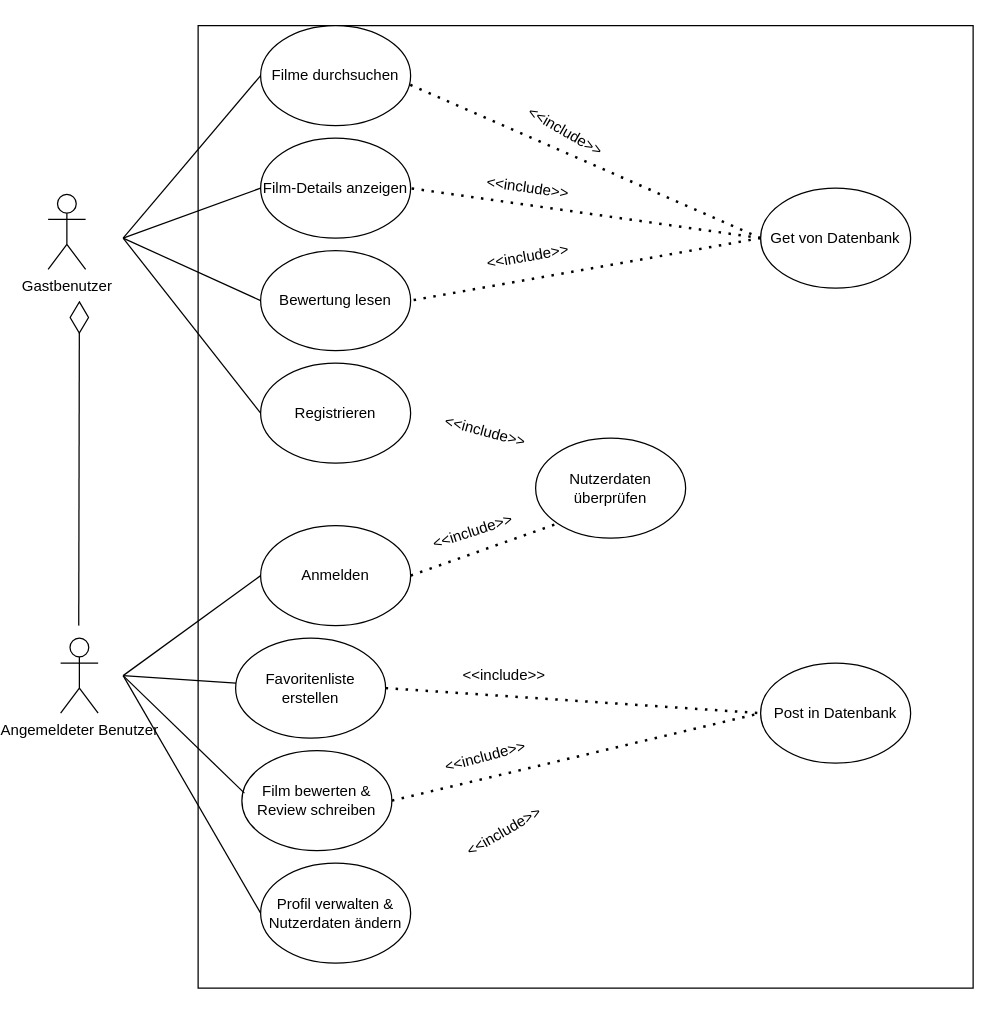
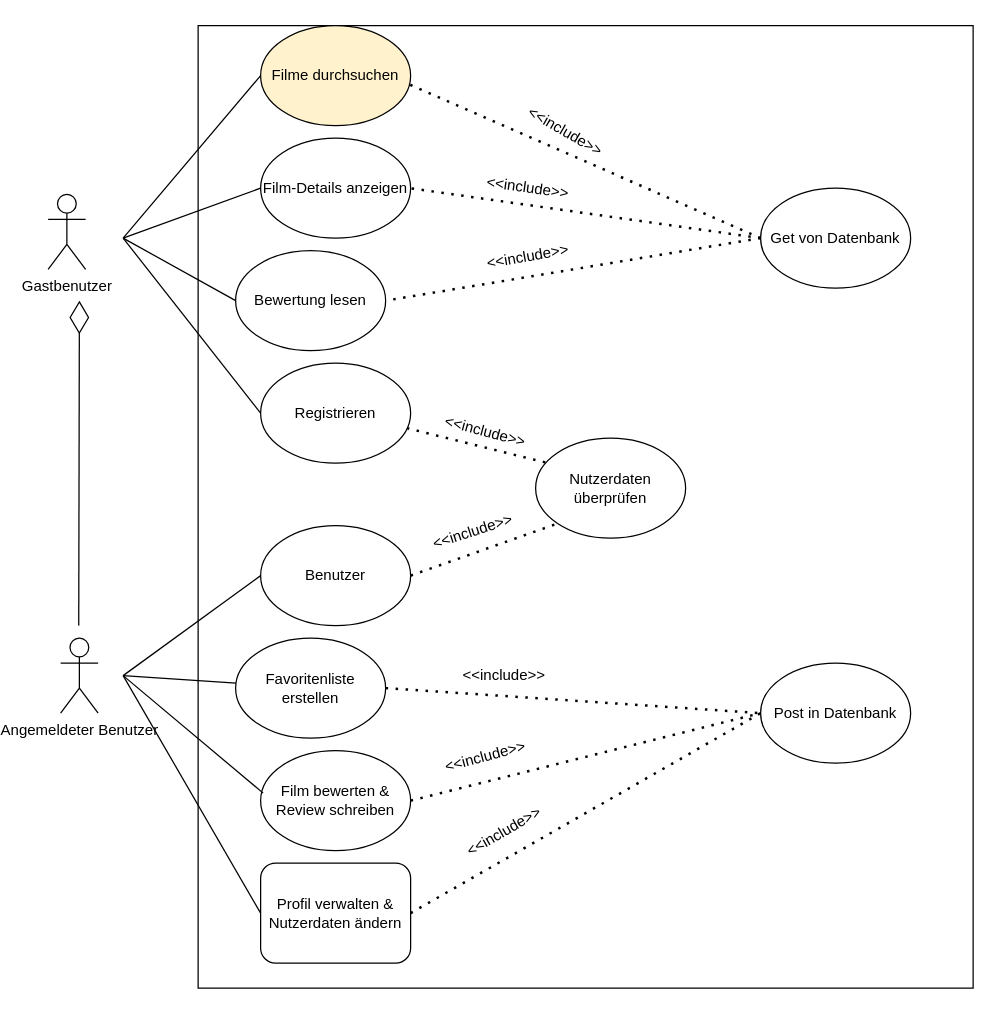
node "Filme durchsuchen": fillcolor #ffffff -> #fff2cc
node "Bewertung lesen": moved (336, 301) -> (311, 301)
edge "Registrieren" -- "Nutzerdaten überprüfen": added
node "Anmelden": label "Anmelden" -> "Benutzer"
node "Film bewerten & Review schreiben": moved (317, 801) -> (336, 801)
edge "Post in Datenbank" -- "Profil verwalten & Nutzerdaten ändern": added
node "Profil verwalten & Nutzerdaten ändern": shape ellipse -> rounded rectangle
